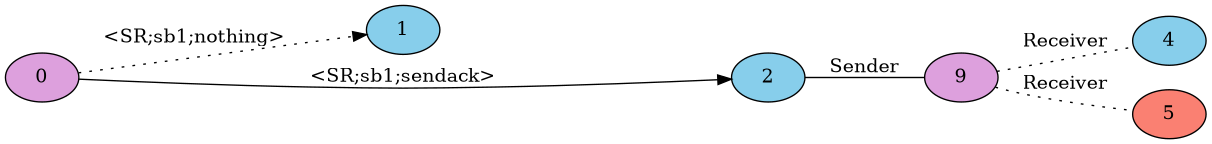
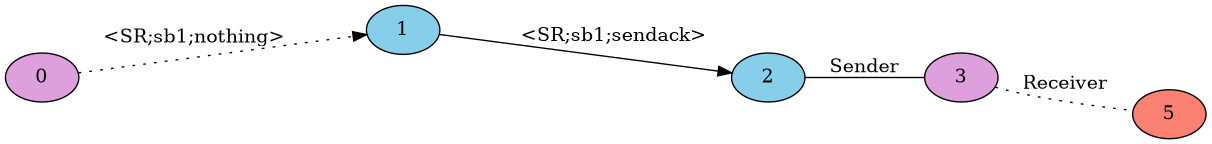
node "4": removed
node "9": label "9" -> "3"
edge "0" -> "2": now "1" -> "2"
